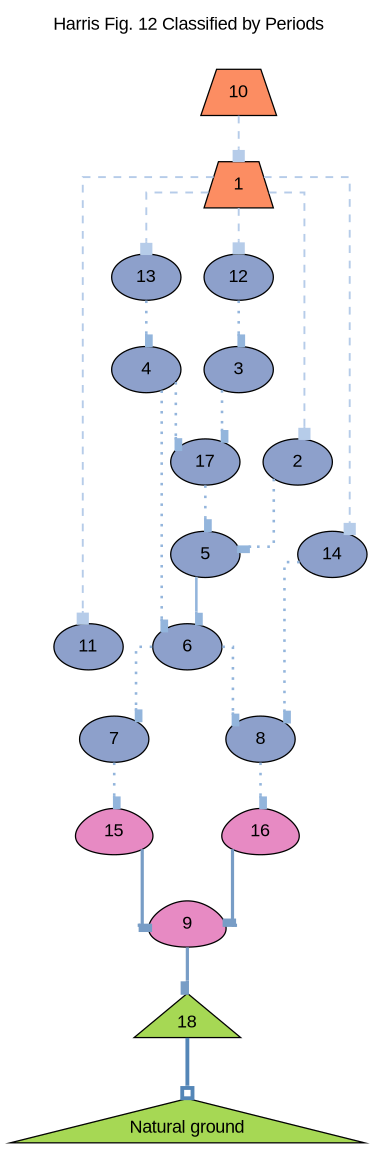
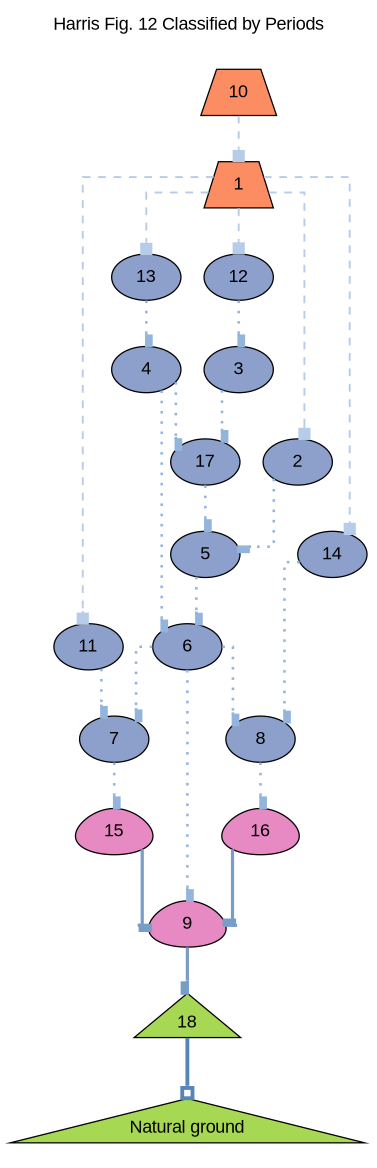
edge "5" -> "6": style bold -> dotted
edge "11" -> "7": added
edge "6" -> "9": added
